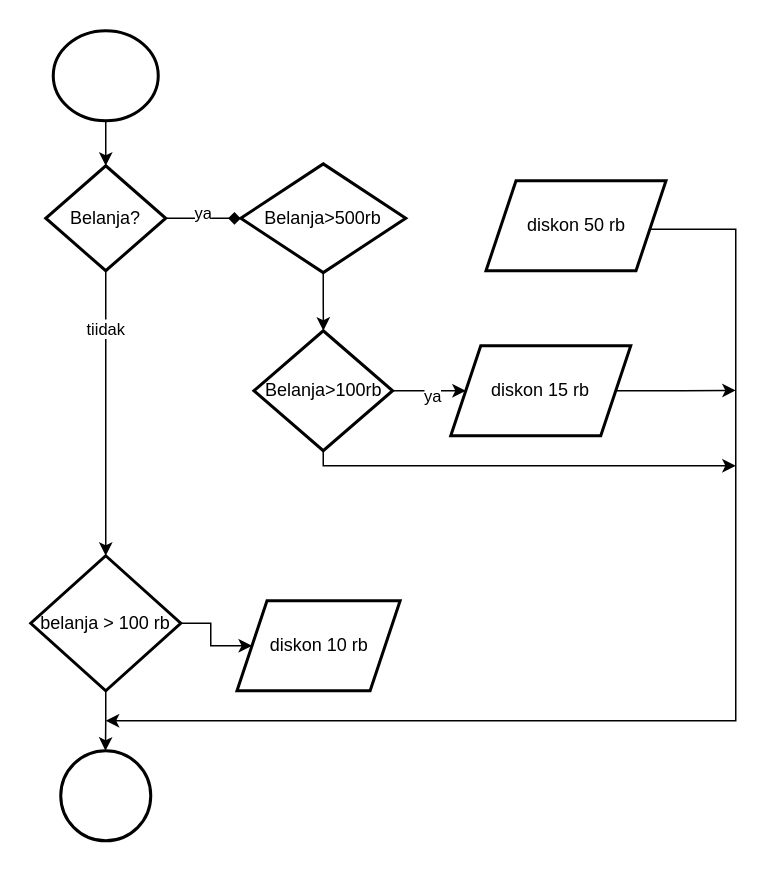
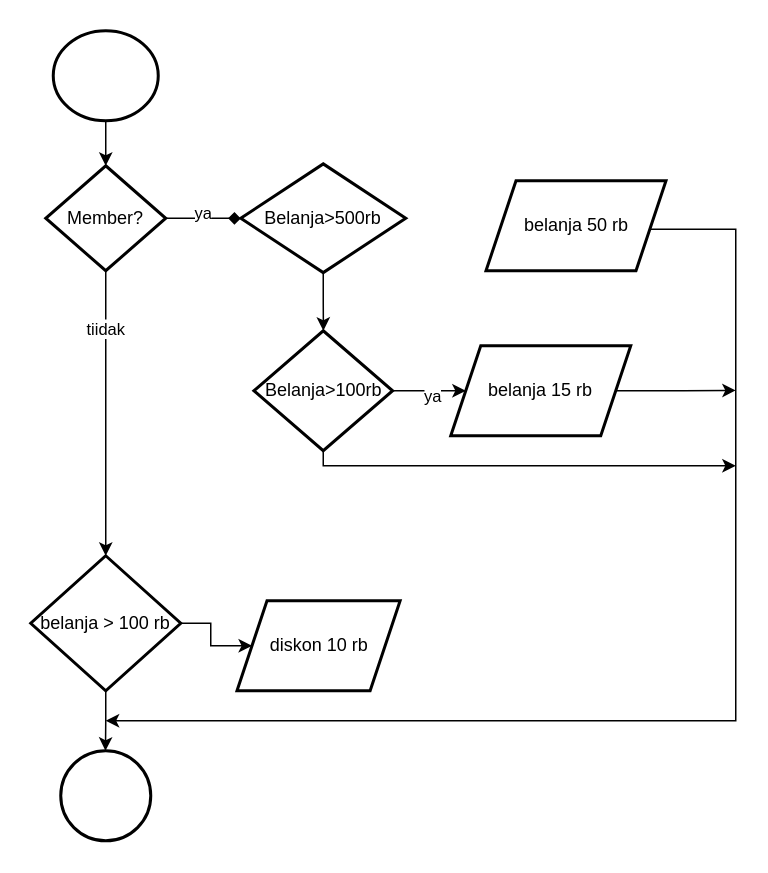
node "Belanja?": label "Belanja?" -> "Member?"
node "diskon 50 rb": label "diskon 50 rb" -> "belanja 50 rb"
node "diskon 15 rb": label "diskon 15 rb" -> "belanja 15 rb"
